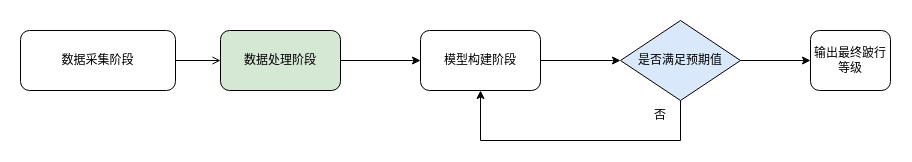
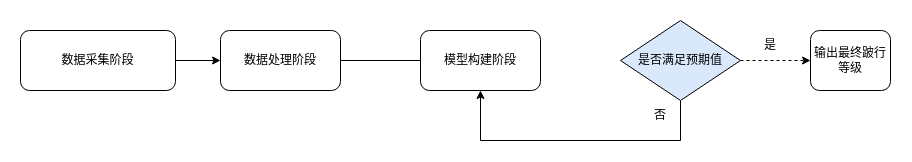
node "是": added
edge "数据采集阶段" -> "数据处理阶段": arrowhead open -> classic
node "数据处理阶段": fillcolor #d5e8d4 -> #ffffff
edge "数据处理阶段" -> "模型构建阶段": arrowhead classic -> none
edge "模型构建阶段" -> "是否满足预期值": removed
edge "是否满足预期值" -> "输出最终跛行等级": style solid -> dashed
